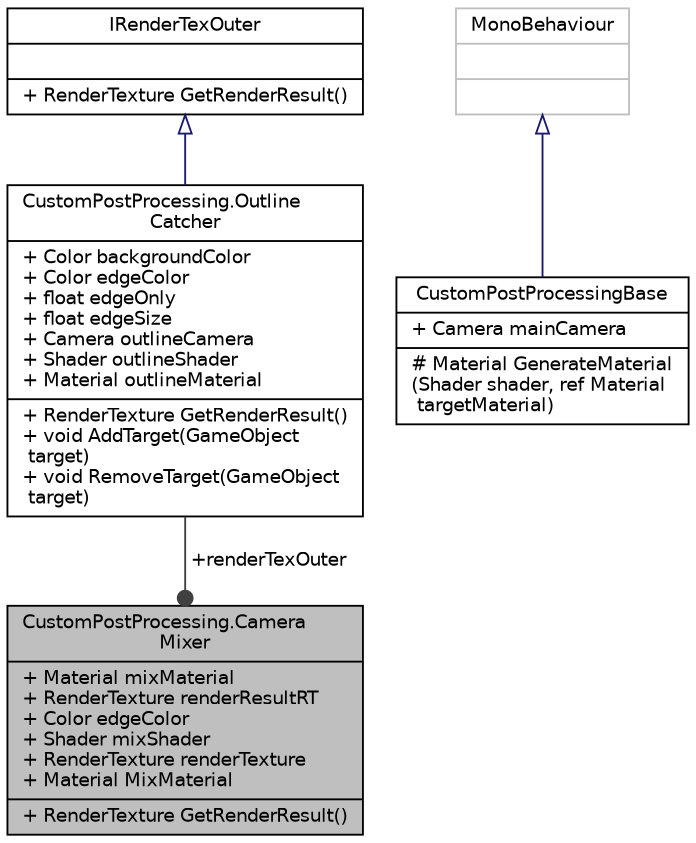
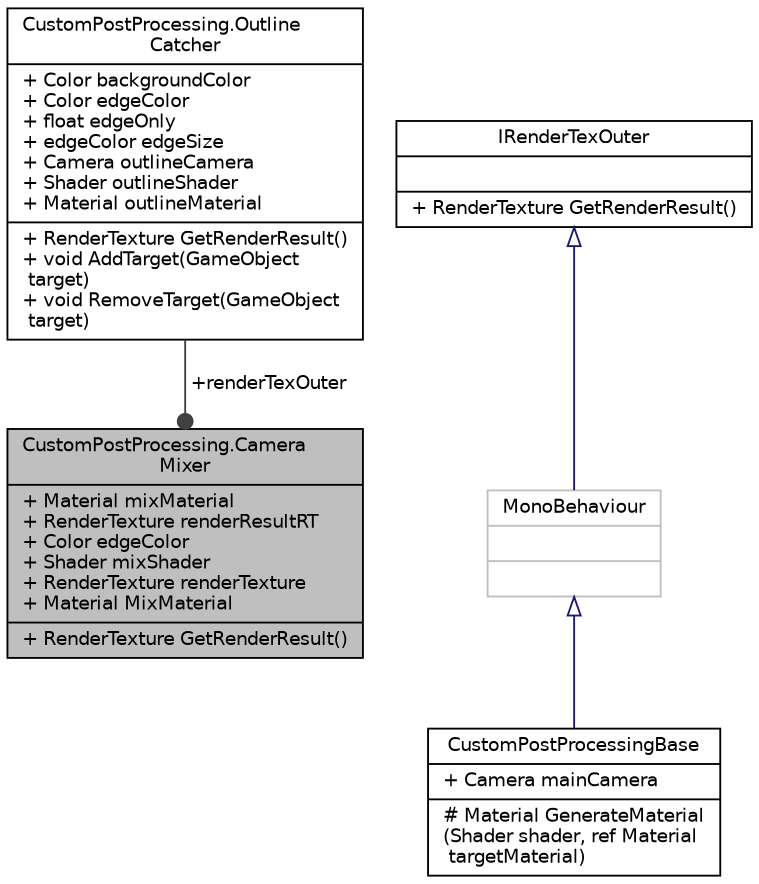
edge "CustomPostProcessing.Outline" -> "IRenderTexOuter": now "MonoBehaviour" -> "IRenderTexOuter"
node "CustomPostProcessing.Outline": text "+ float edgeSize" -> "+ edgeColor edgeSize"
